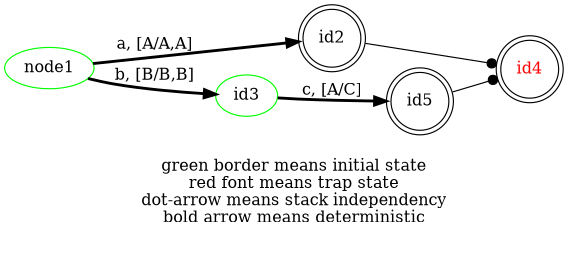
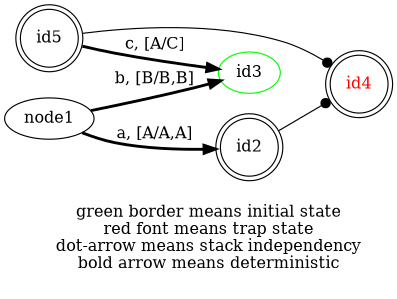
node "node1": color green -> black
edge "id3" -> "id5": reversed
